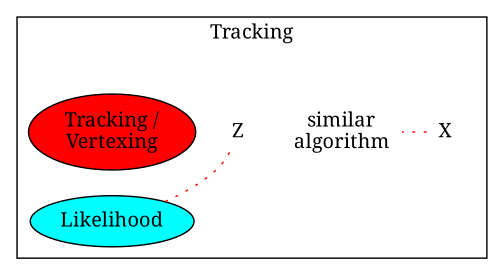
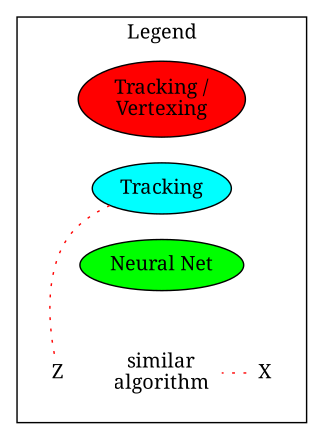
cluster "Tracking": label "Tracking" -> "Legend"
node "Likelihood": label "Likelihood" -> "Tracking"
node "Neural Net": added
